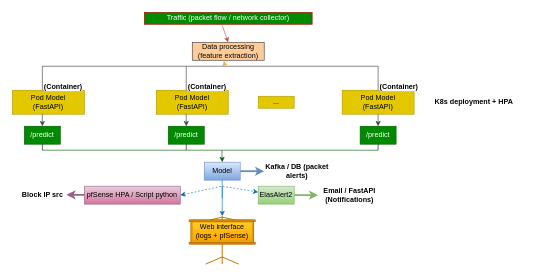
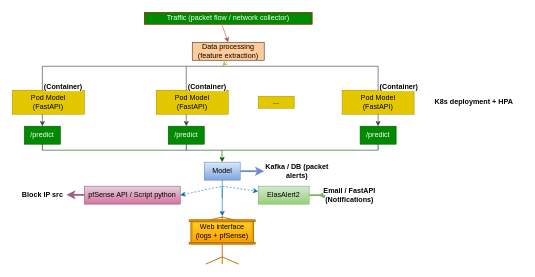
node "pfSense HPA / Script python": label "pfSense HPA / Script python" -> "pfSense API / Script python"
node "ElasAlert2": size 36x18 -> 51x18
